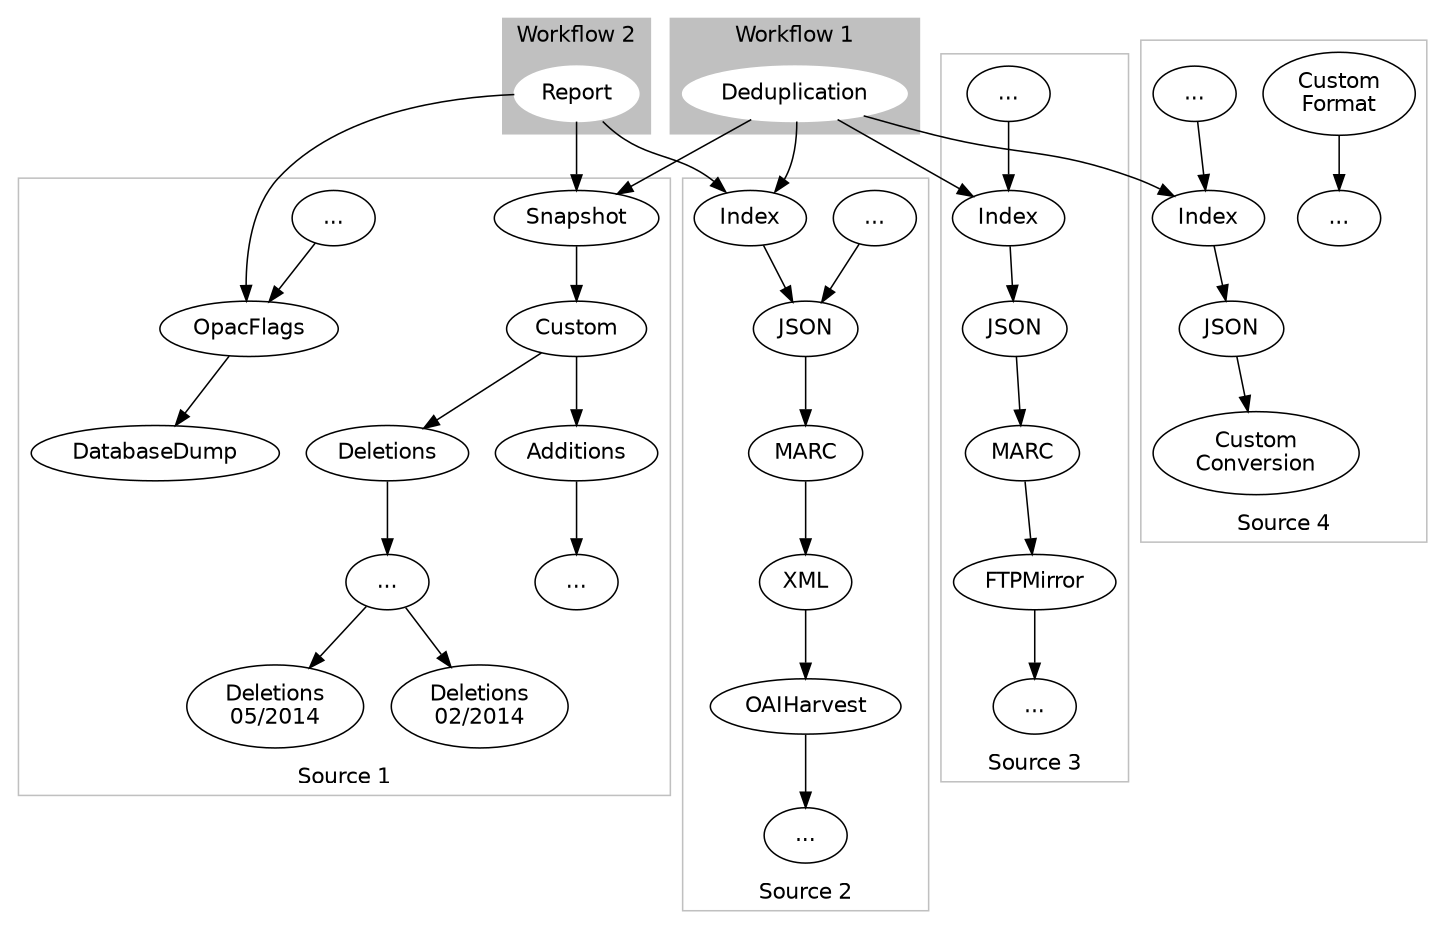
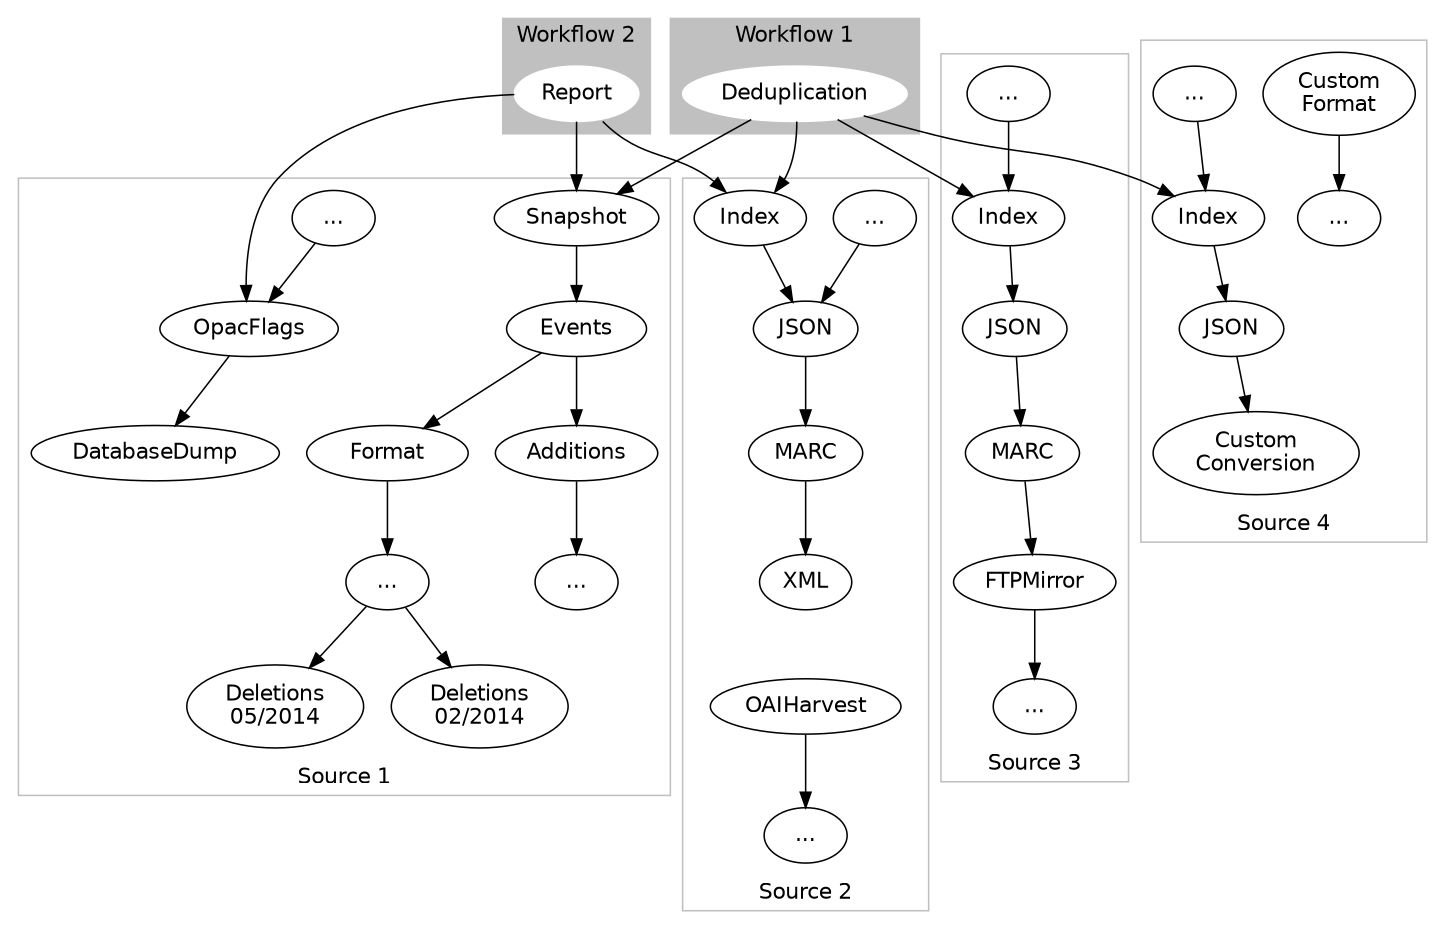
node "Custom": label "Custom" -> "Events"
node "Deletions": label "Deletions" -> "Format"
edge "XML" -> "OAIHarvest": removed
